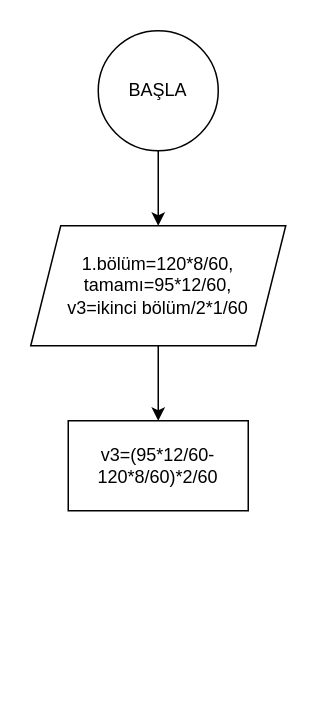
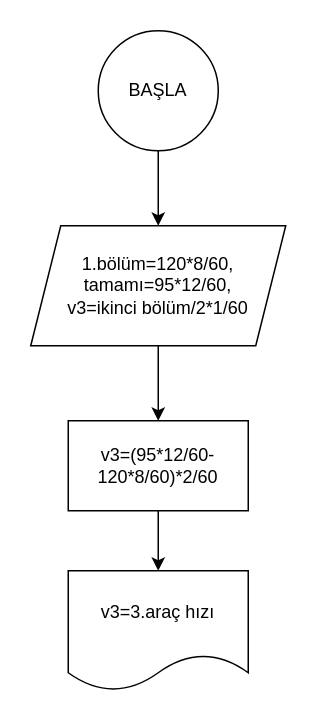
edge "v3=(95*12/60-120*8/60)*2/60" -> "v3=3.araç hızı": added
node "v3=3.araç hızı": added
